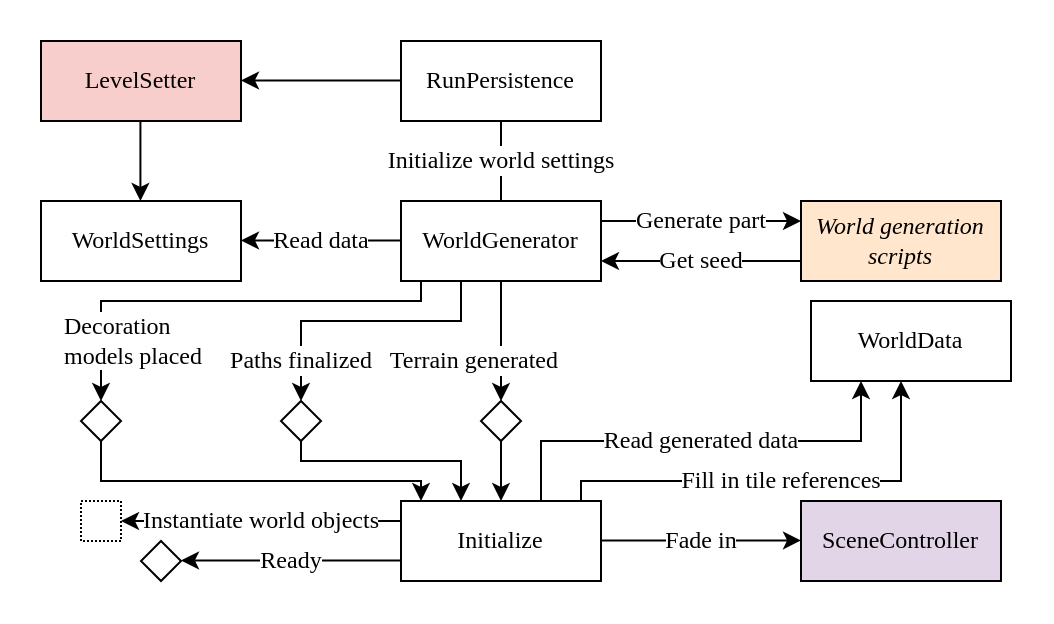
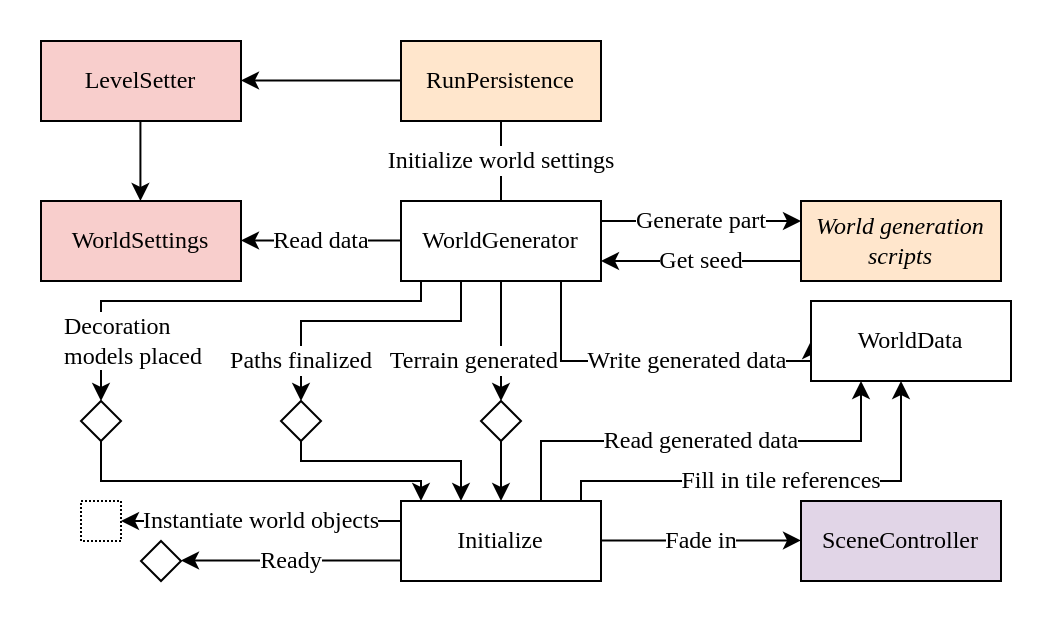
node "RunPersistence": fillcolor #ffffff -> #ffe6cc
node "WorldSettings": fillcolor #ffffff -> #f8cecc
edge "WorldGenerator" -> "WorldData": added, label "Write generated data"
